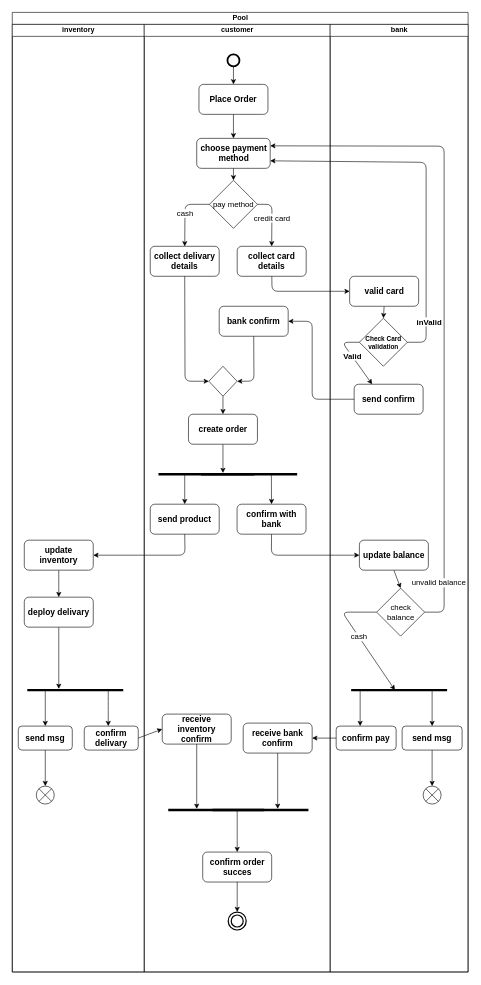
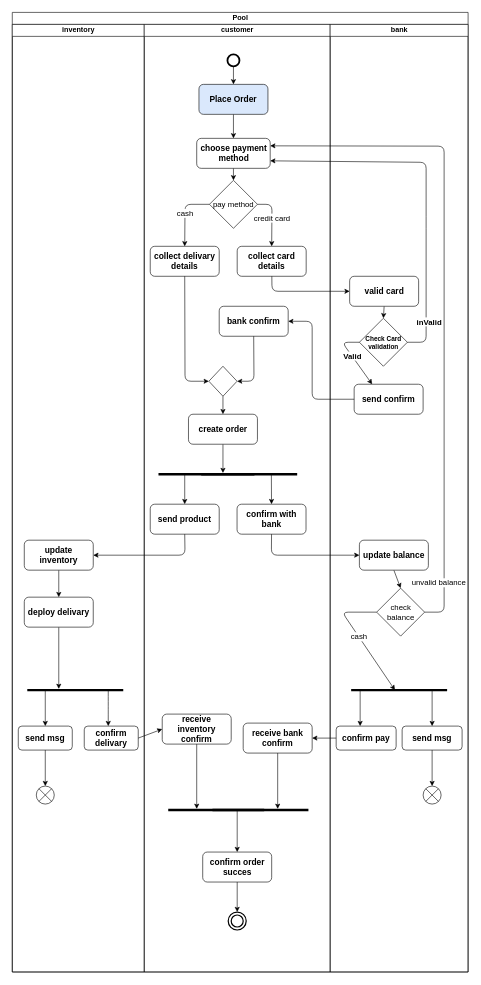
node "Place Order": fillcolor #ffffff -> #dae8fc
